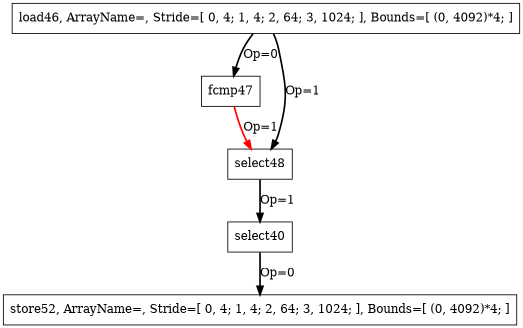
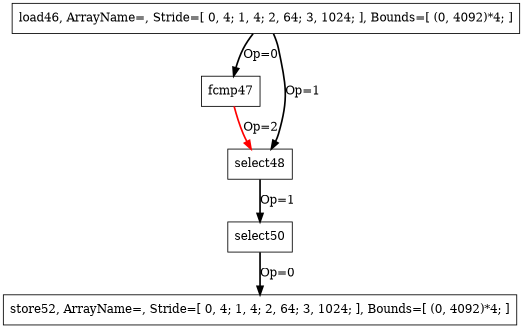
edge "fcmp47" -> "select48": label "Op=1" -> "Op=2"
node "select40": label "select40" -> "select50"
